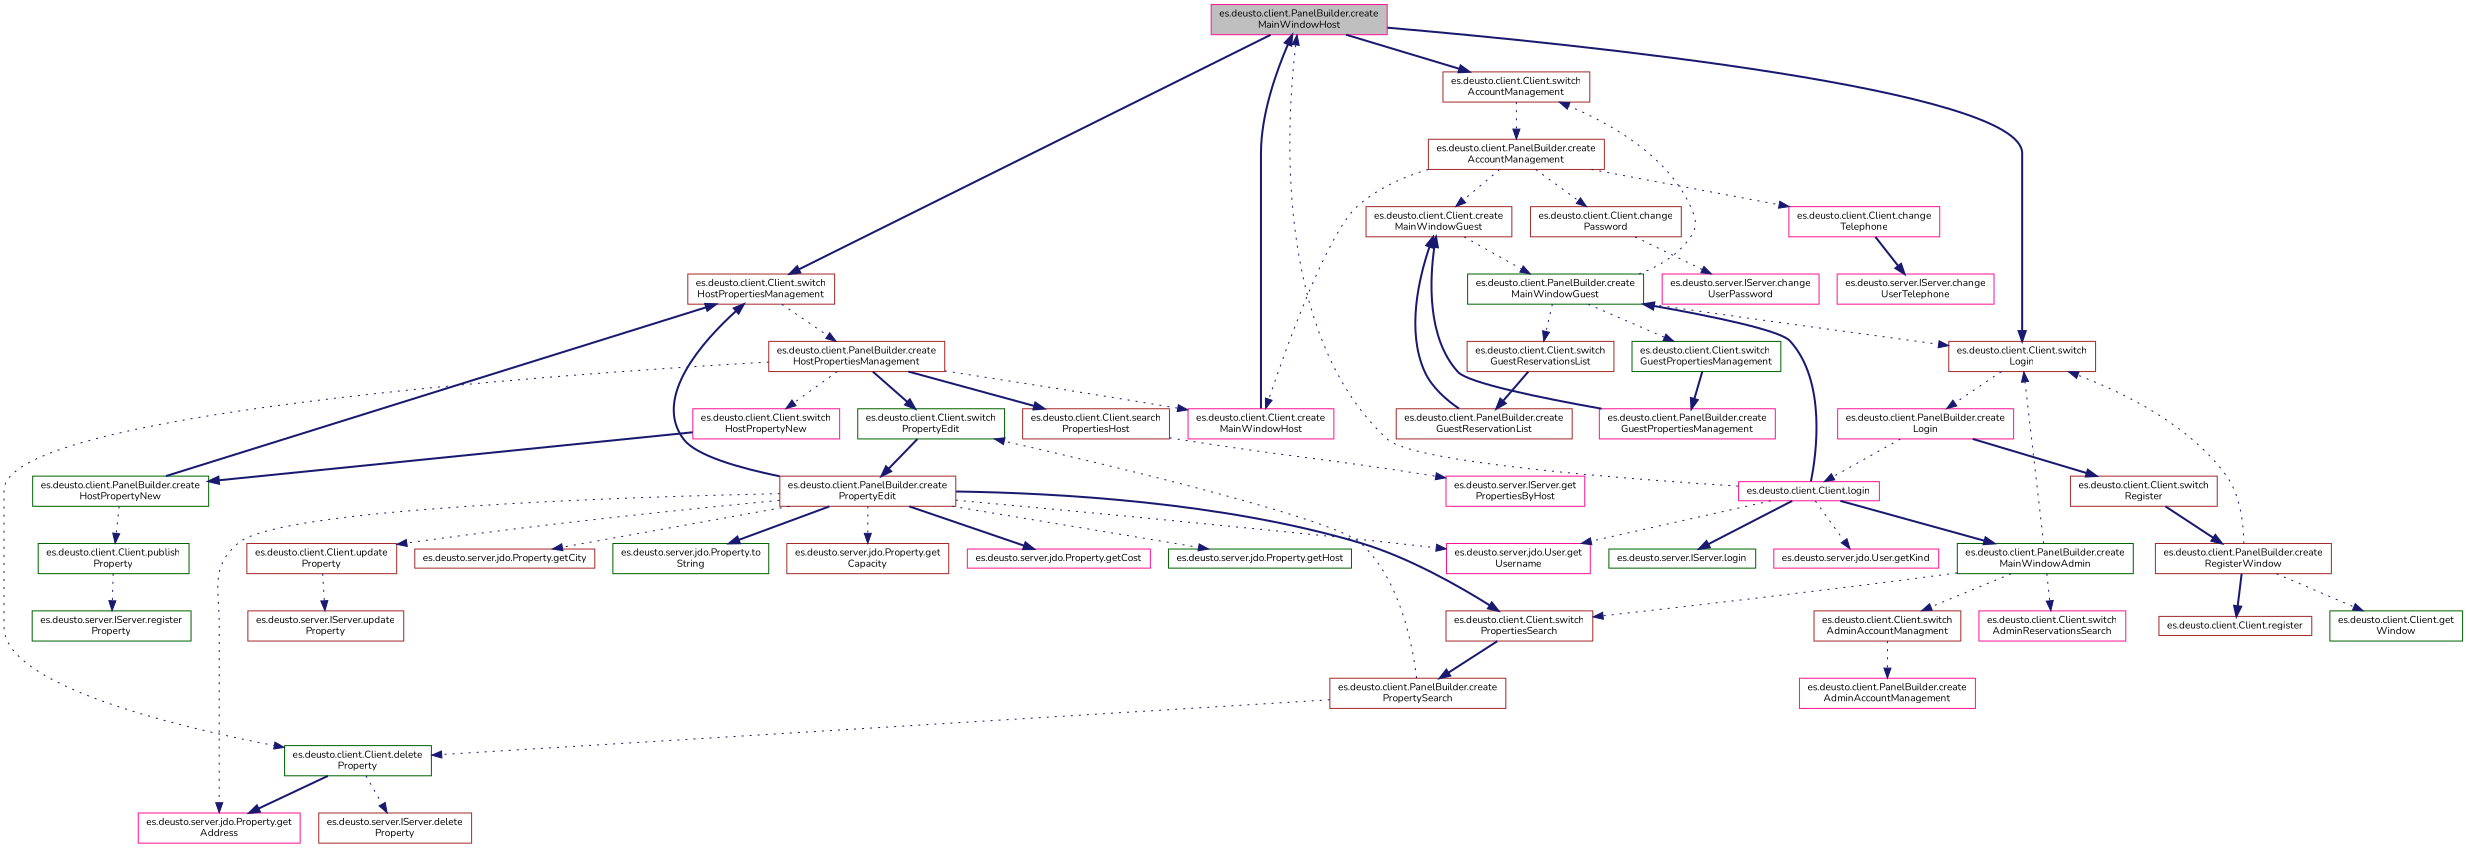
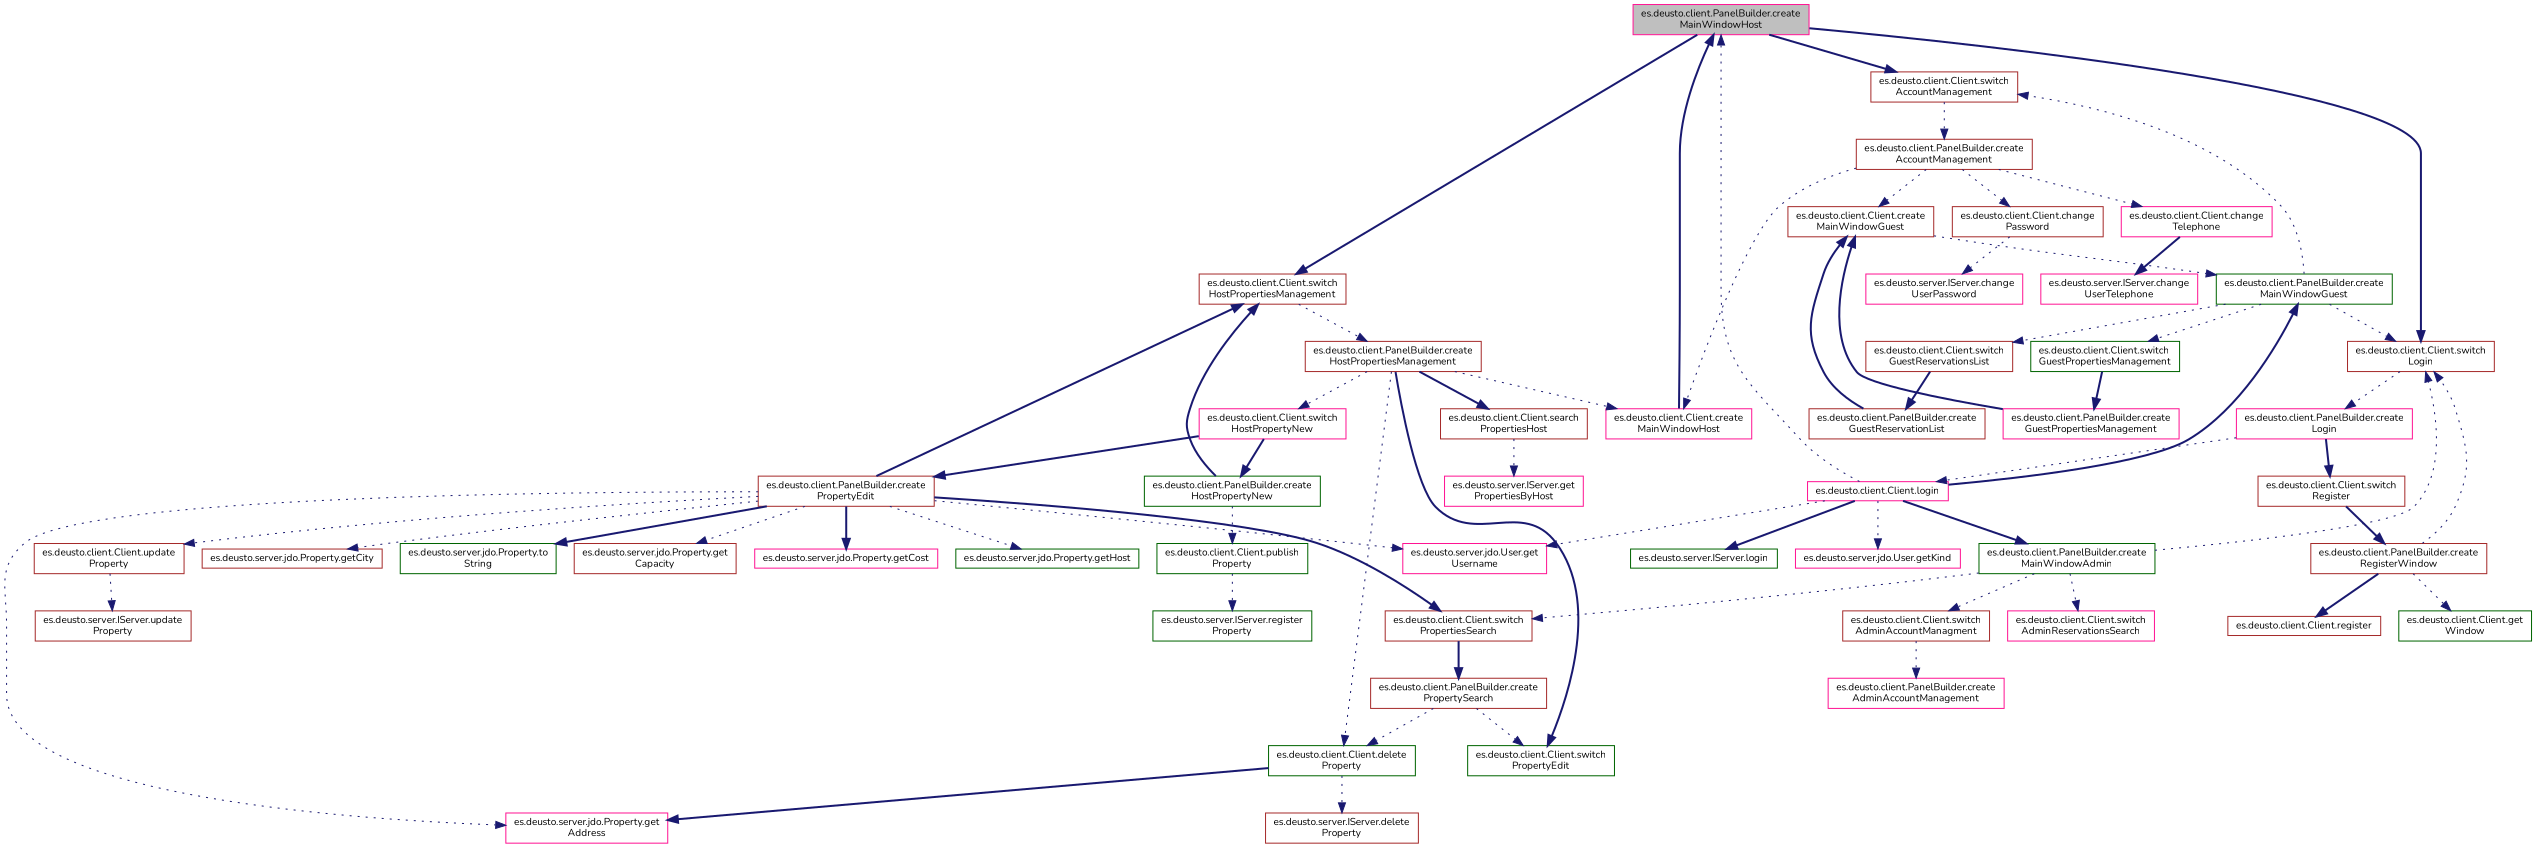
edge "es.deusto.client.Client.switch PropertyEdit" -> "es.deusto.client.PanelBuilder.create PropertyEdit": now "es.deusto.client.Client.switch HostPropertyNew" -> "es.deusto.client.PanelBuilder.create PropertyEdit"
